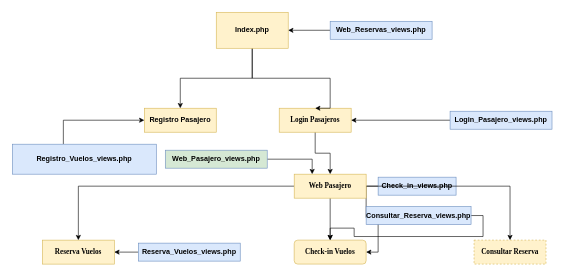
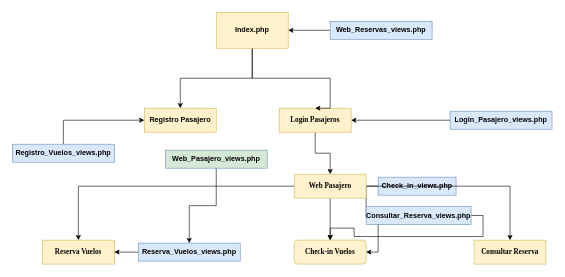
node "Registro_Vuelos_views.php": size 144x30 -> 102x18
edge "Web_Pasajero_views.php" -> "Web Pasajero": now "Web_Pasajero_views.php" -> "Reserva_Vuelos_views.php"
node "Consultar Reserva": style dashed -> solid
